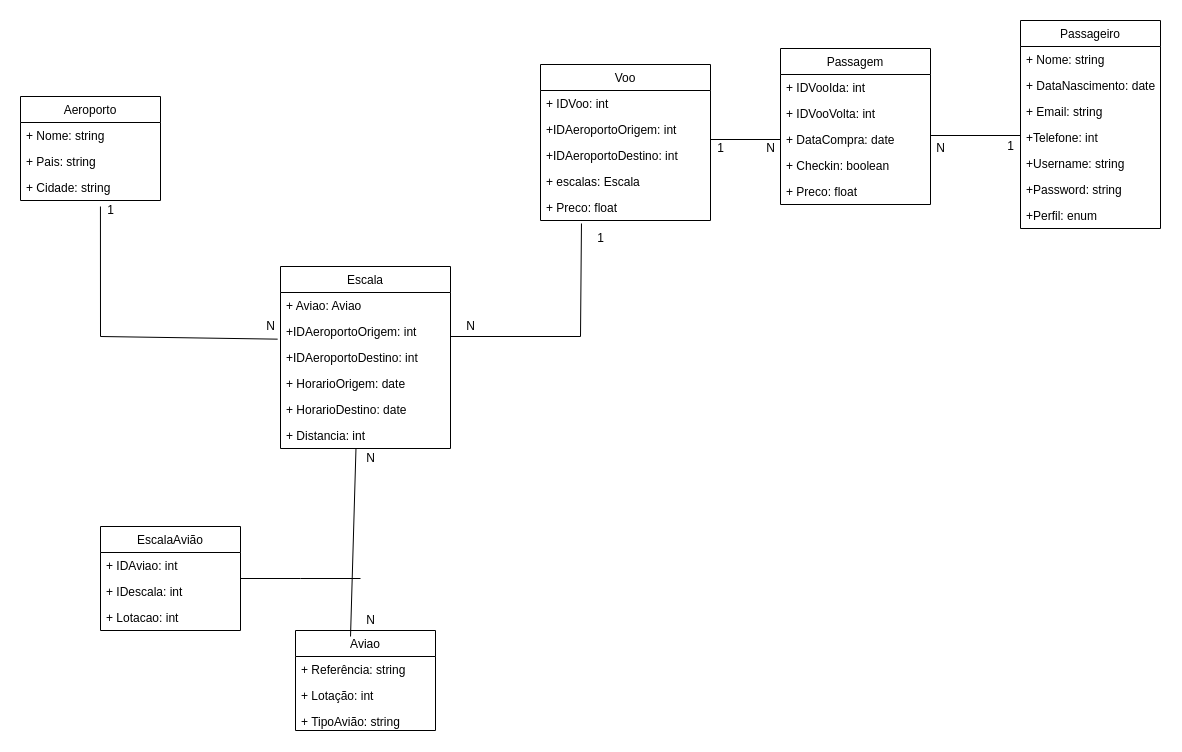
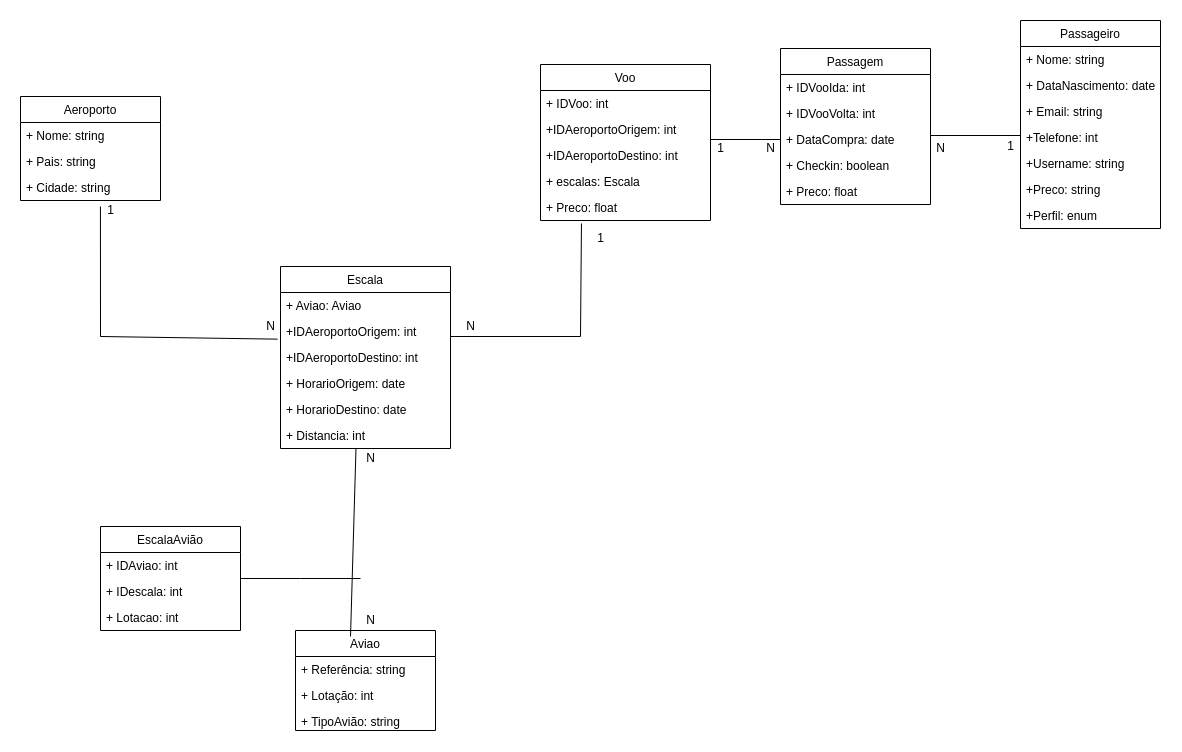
node "+Password: string": label "+Password: string" -> "+Preco: string"
